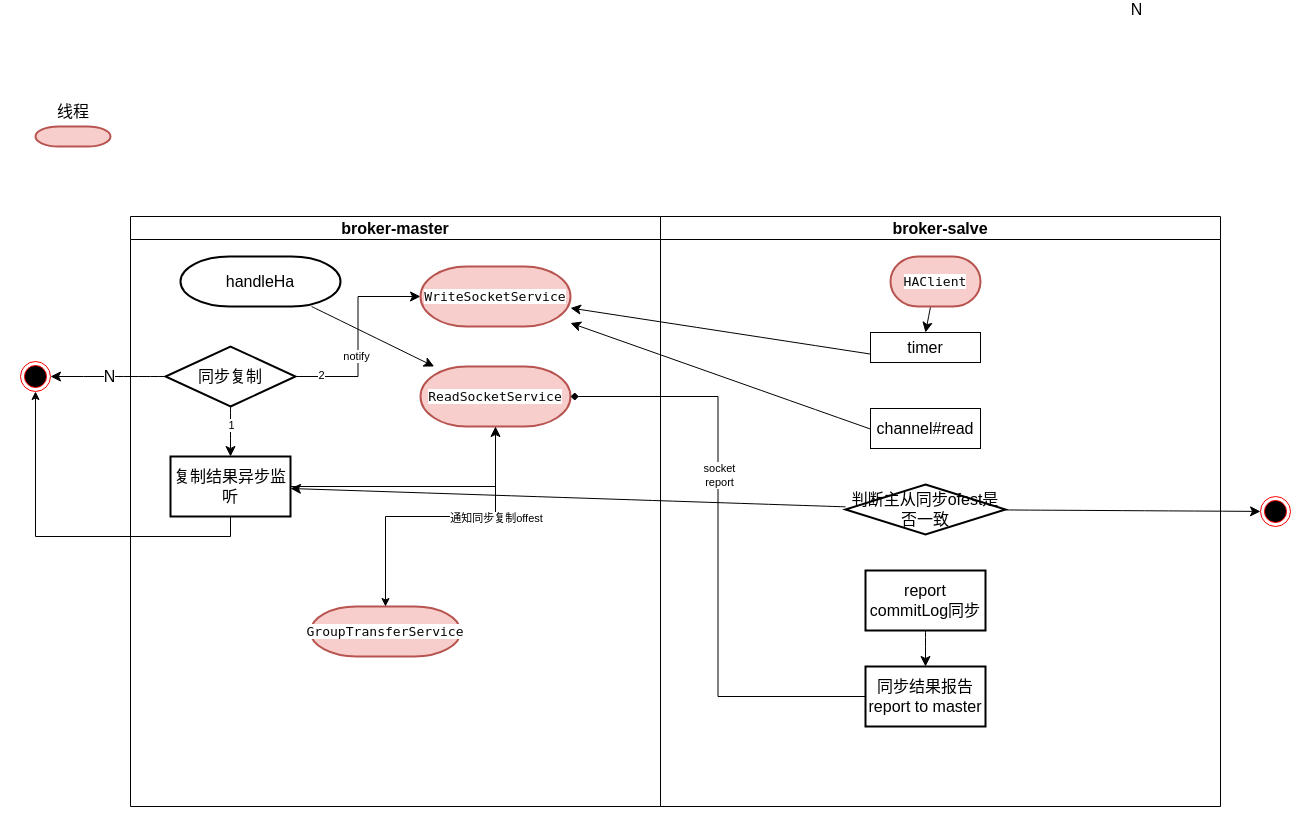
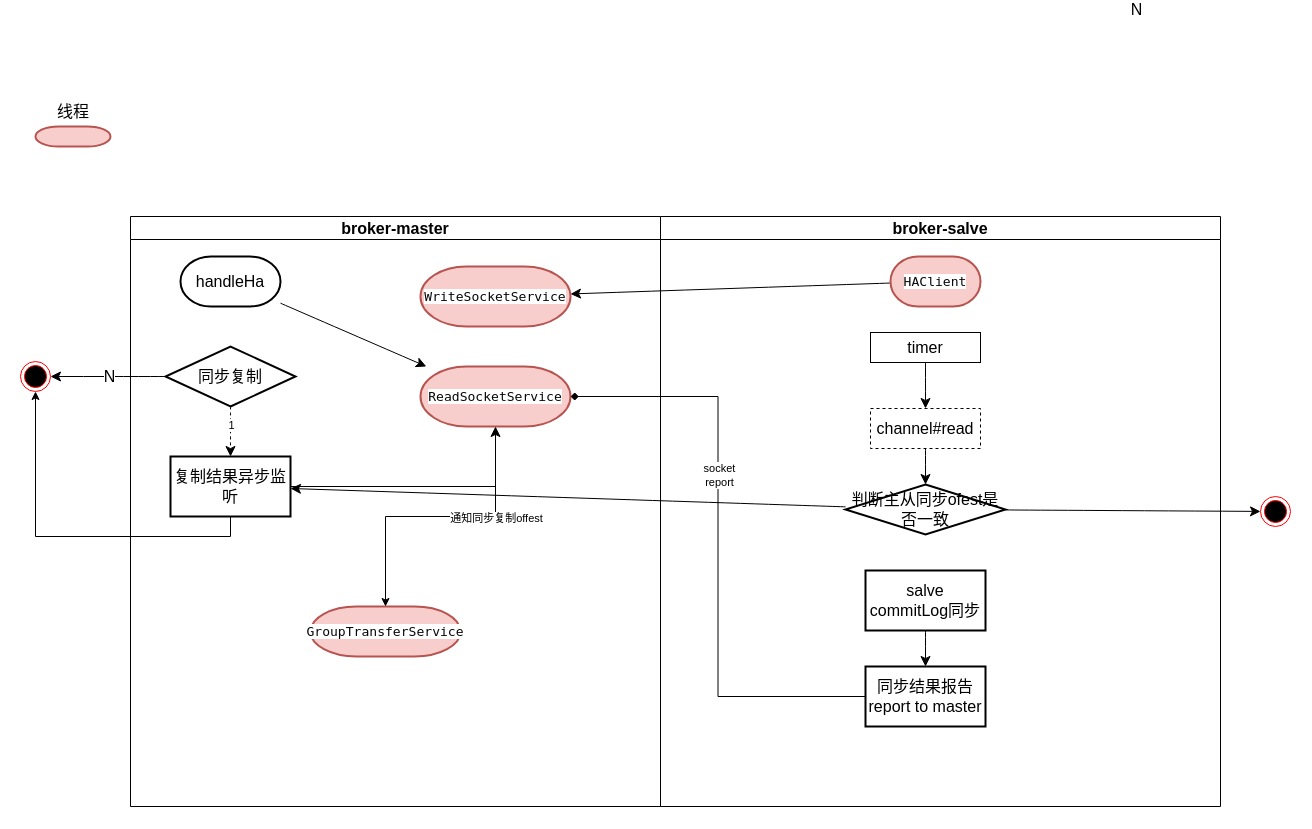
node "handleHa": size 160x50 -> 100x50
edge "HAClient" -> "timer": now "HAClient" -> "WriteSocketService"
edge "timer" -> "WriteSocketService": now "timer" -> "channel#read"
edge "同步复制" -> "WriteSocketService": removed, labels "2", "notify"
edge "channel#read" -> "WriteSocketService": now "channel#read" -> "判断主从同步ofest是否一致"
node "channel#read": style solid -> dashed
edge "同步复制" -> "复制结果异步监听": style solid -> dashed
node "report commitLog同步": label "report commitLog同步" -> "salve commitLog同步"
